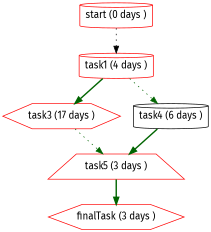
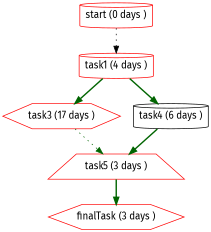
edge "task1 (4 days )" -> "task4 (6 days )": style dotted -> bold
